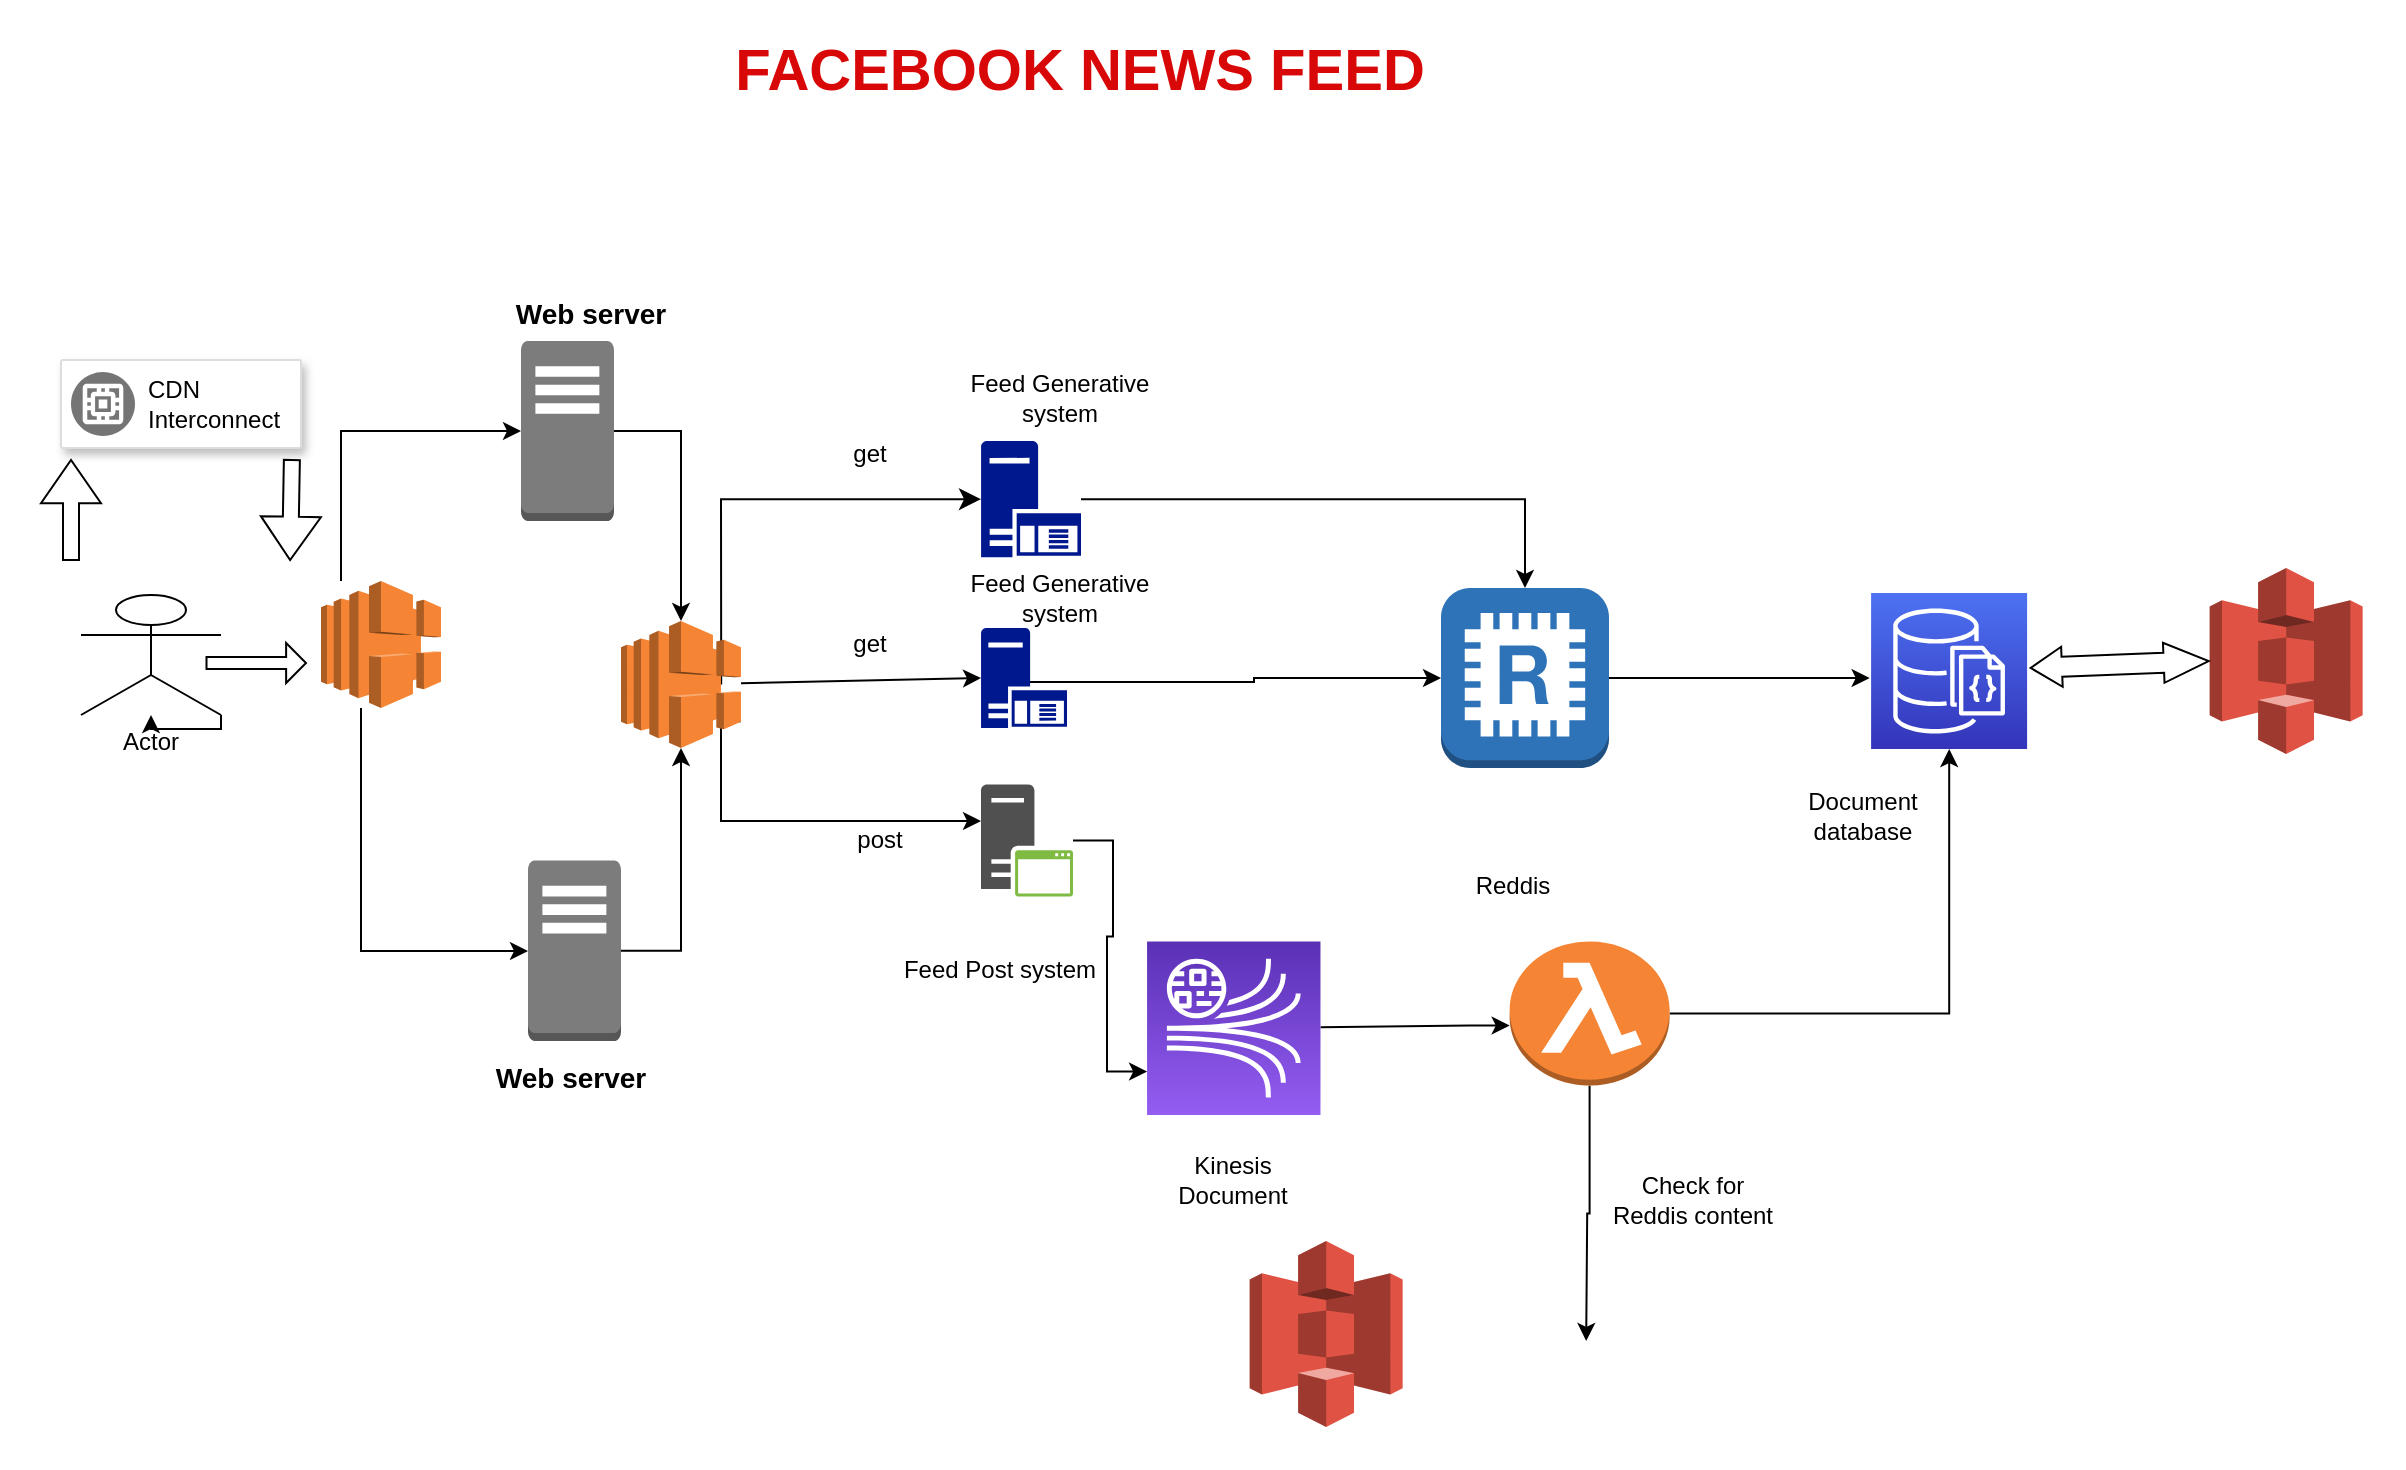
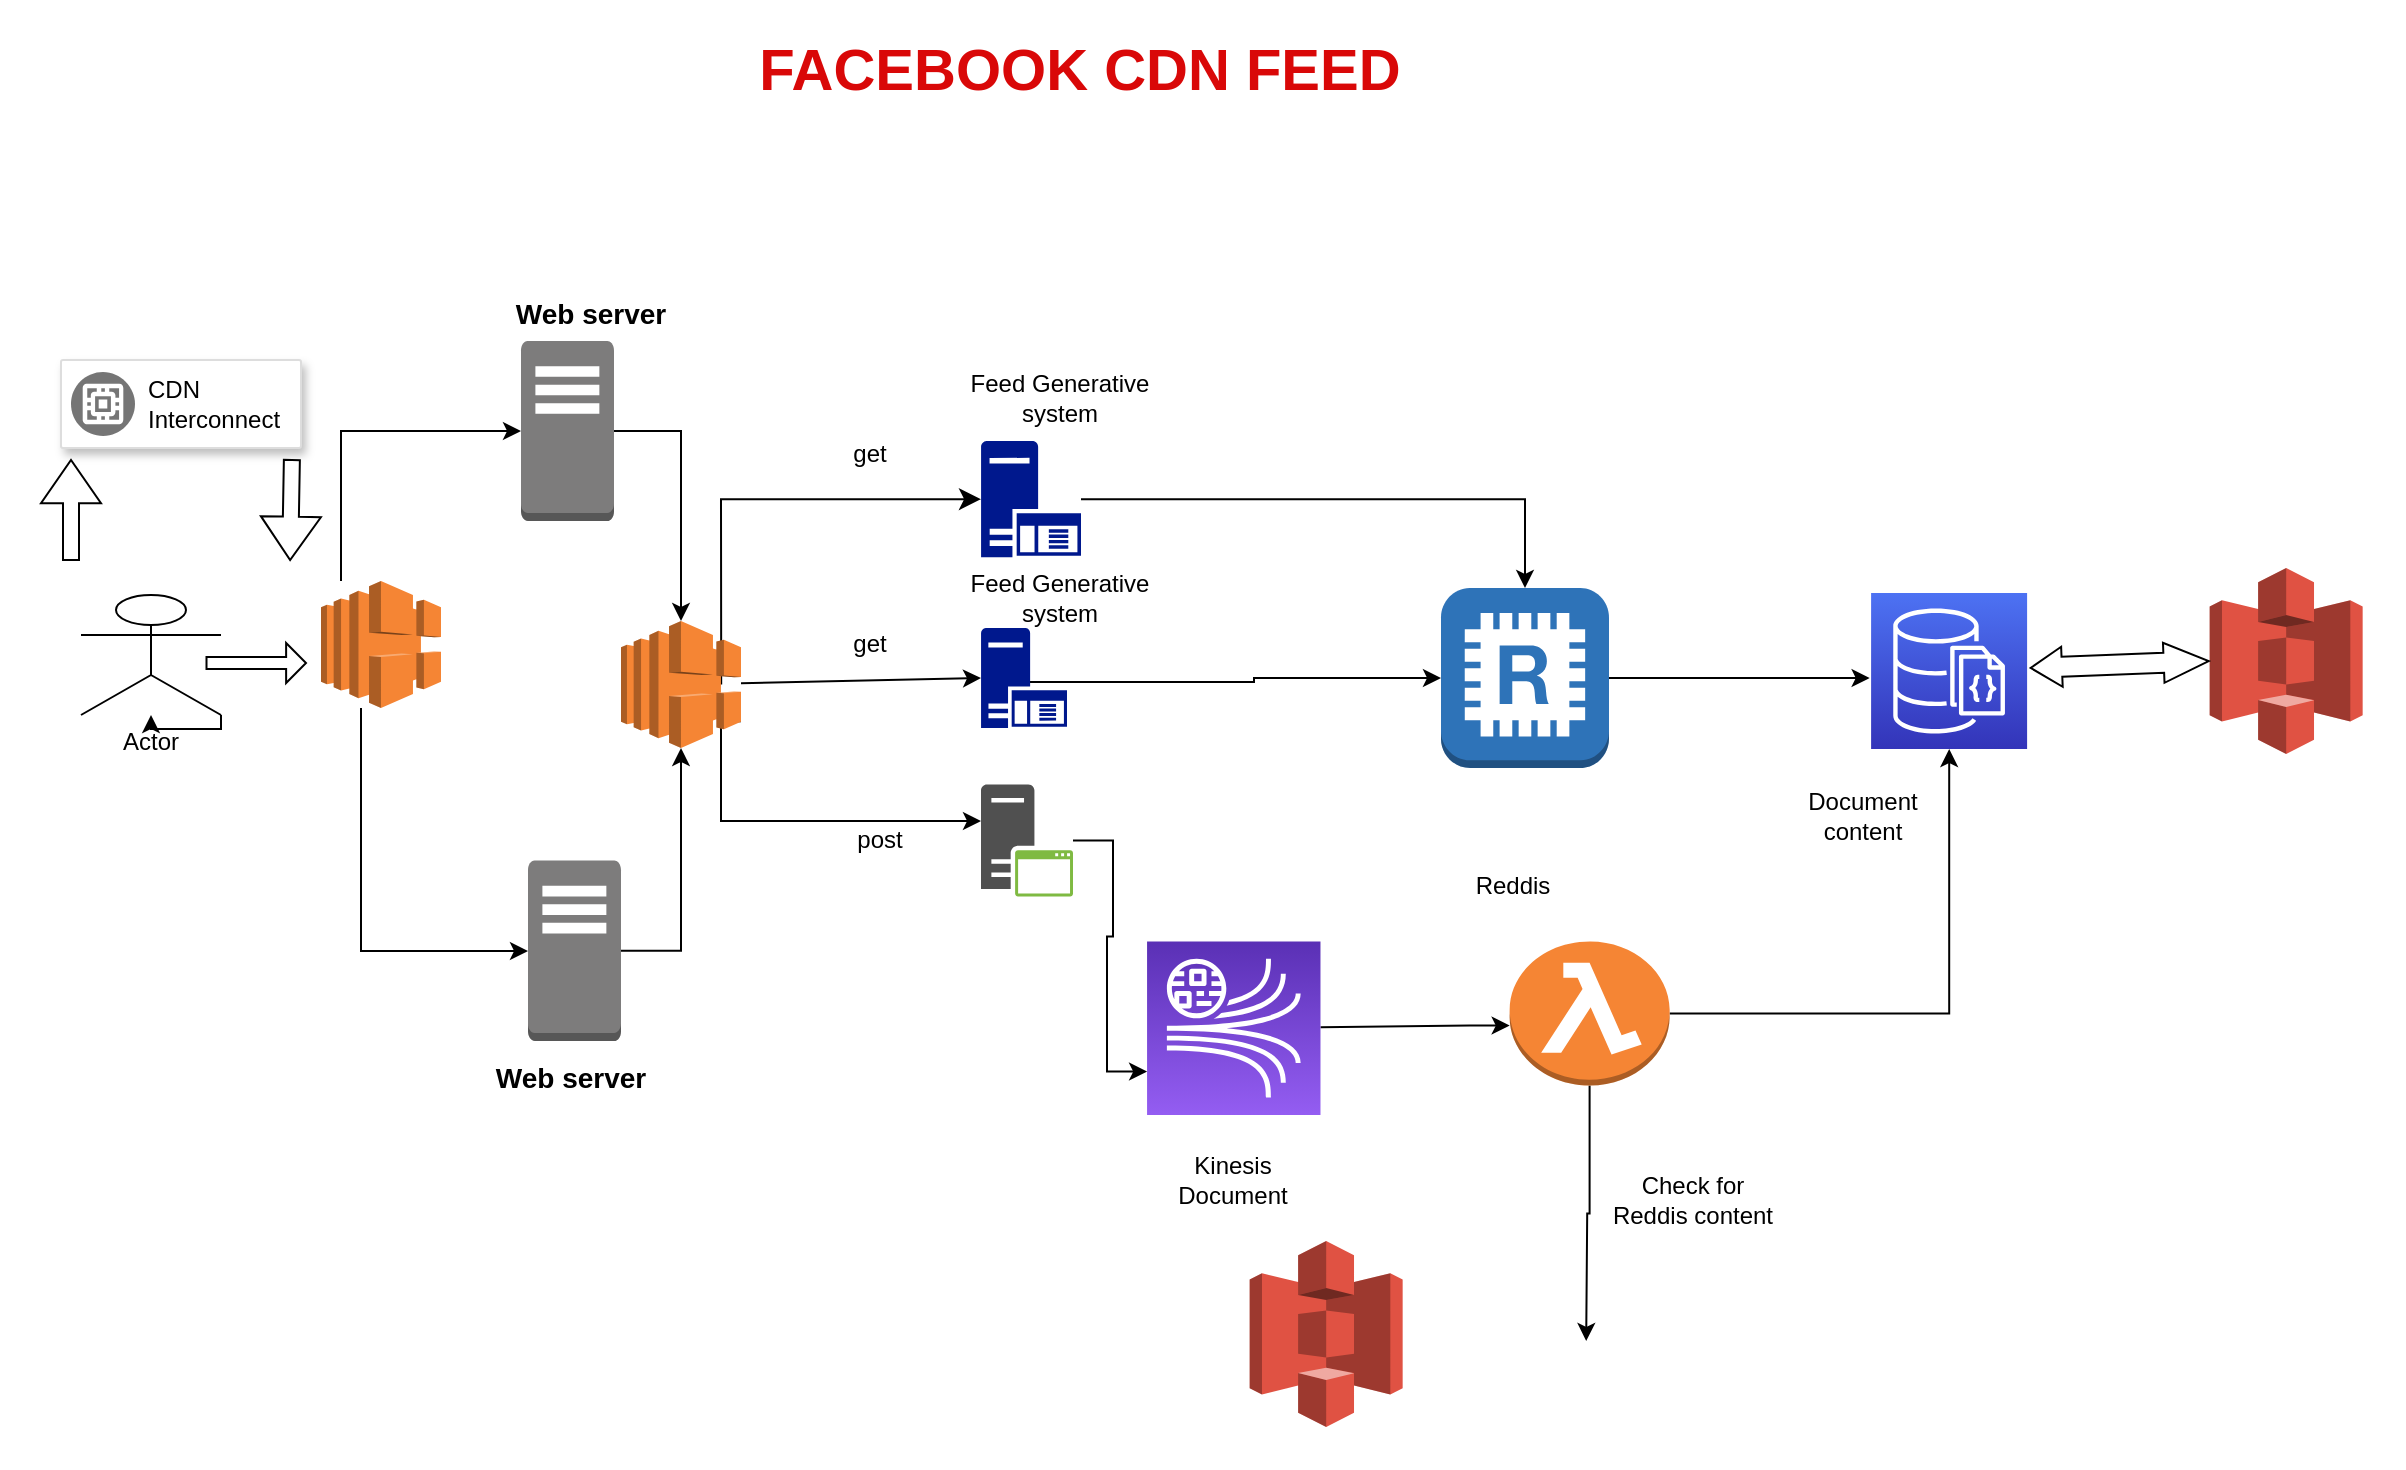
node "FACEBOOK NEWS FEED": label "FACEBOOK NEWS FEED" -> "FACEBOOK CDN FEED"
node "Document database": label "Document database" -> "Document content"
node "Feed Post system": removed
